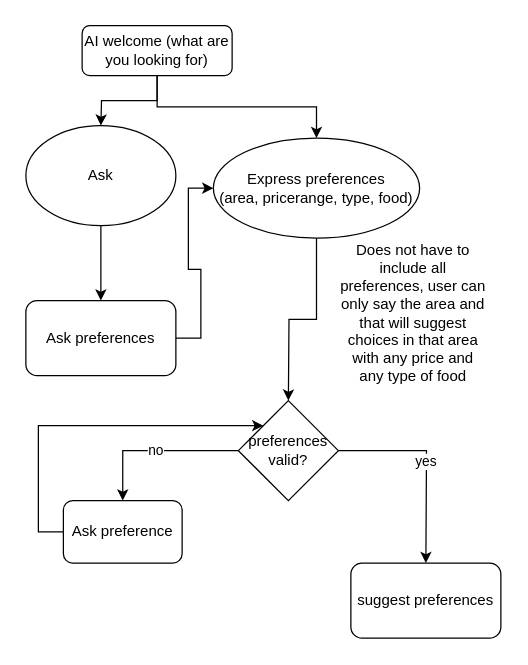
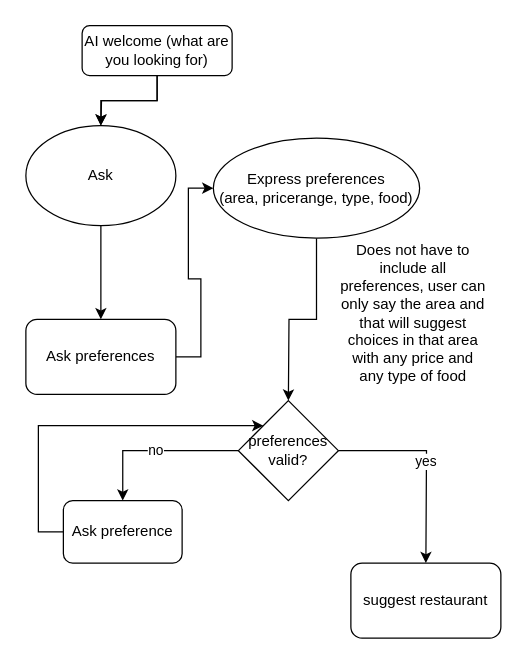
edge "AI welcome (what are you looking for)" -> "Express preferences (area, pricerange, type, food)": now "AI welcome (what are you looking for)" -> "Ask"
node "Ask preferences": moved (101, 338) -> (101, 357)
node "suggest preferences": label "suggest preferences" -> "suggest restaurant"
